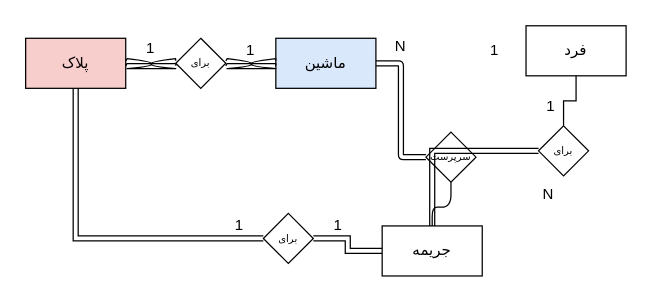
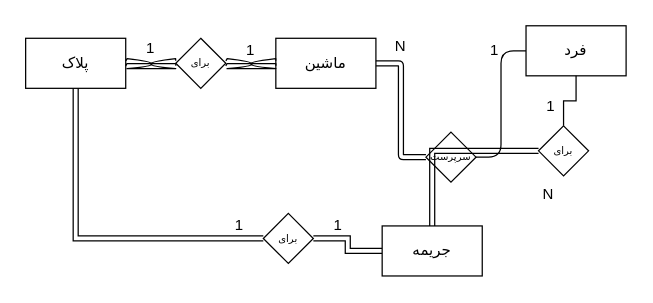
node "پلاک": fillcolor #f8cecc -> #ffffff
node "ماشین": fillcolor #dae8fc -> #ffffff
edge "سرپرست" -- "جریمه": now "سرپرست" -- "فرد"
